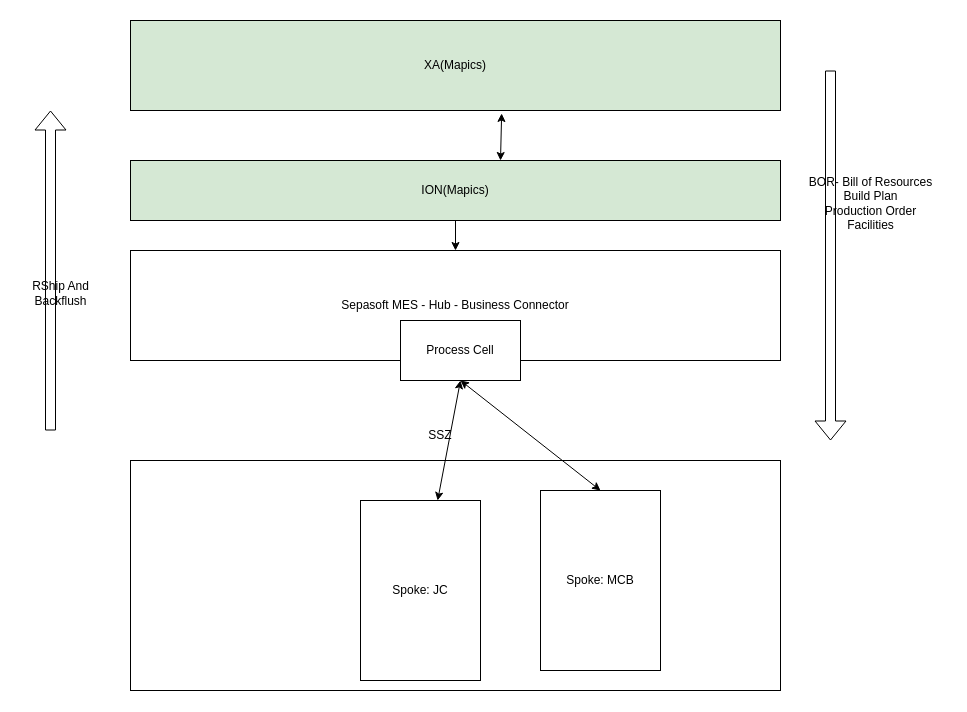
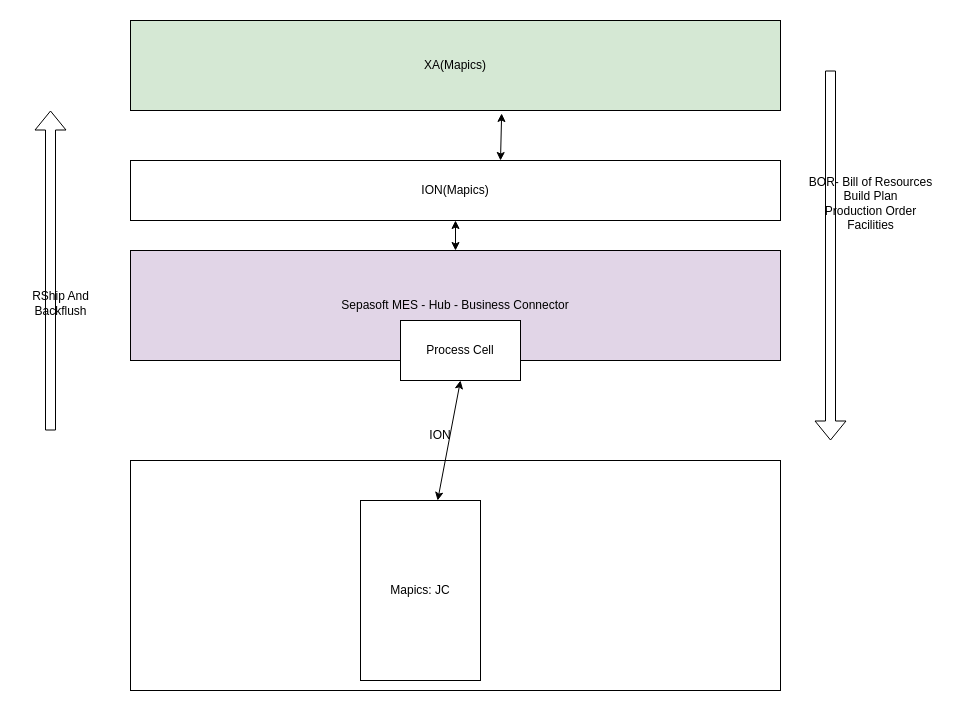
node "ION(Mapics)": fillcolor #d5e8d4 -> #ffffff
edge "ION(Mapics)" -> "Sepasoft MES - Hub - Business Connector": arrowhead none -> classic
node "RShip And Backflush": moved (61, 294) -> (61, 304)
node "Sepasoft MES - Hub - Business Connector": fillcolor #ffffff -> #e1d5e7
edge "Process Cell" -- "Spoke: MCB": removed
node "SSZ": label "SSZ" -> "ION"
node "Spoke: MCB": removed
node "Spoke: JC": label "Spoke: JC" -> "Mapics: JC"
